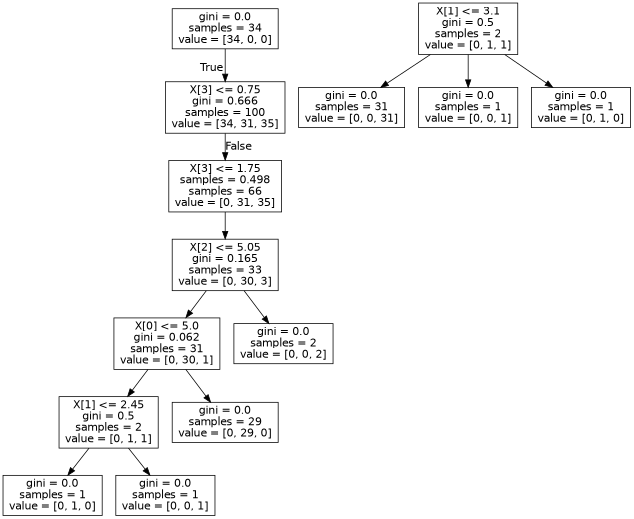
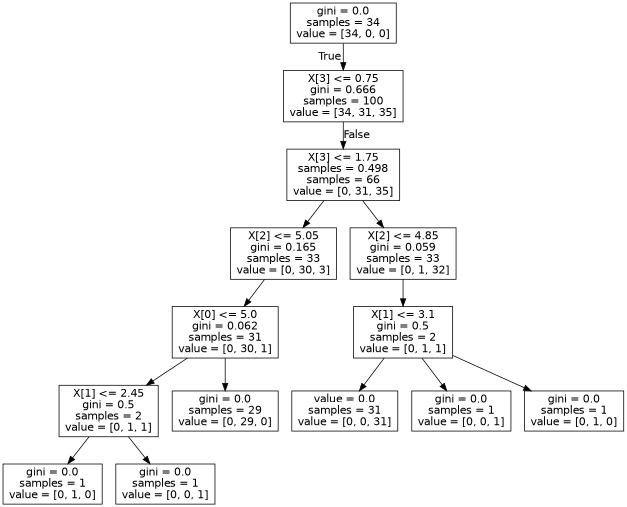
node "gini = 0.0 samples = 31 value = [0, 0, 31]": label "gini = 0.0 samples = 31 value = [0, 0, 31]" -> "value = 0.0 samples = 31 value = [0, 0, 31]"
node "X[2] <= 4.85 gini = 0.059 samples = 33 value = [0, 1, 32]": added
node "gini = 0.0 samples = 2 value = [0, 0, 2]": removed
